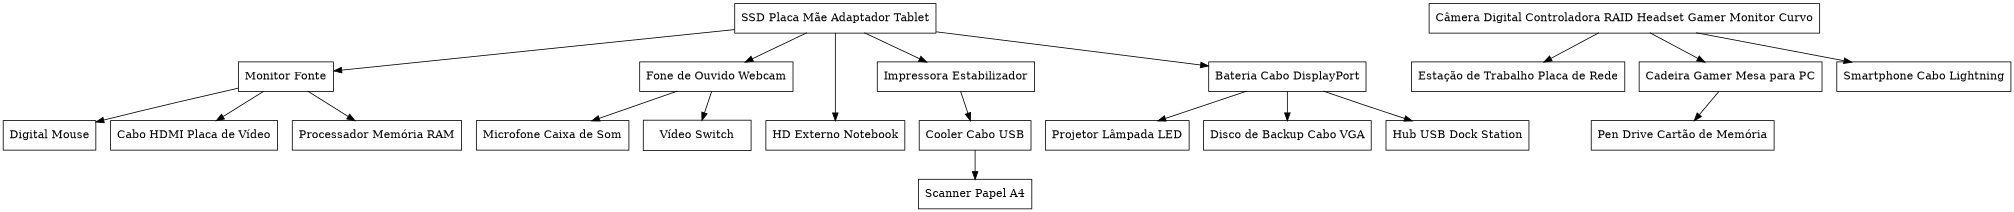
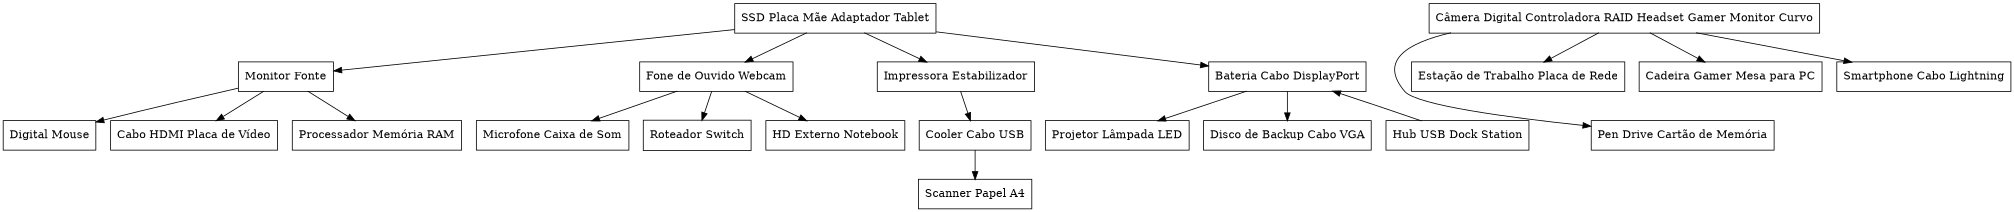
edge "SSD Placa Mãe Adaptador Tablet" -> "HD Externo Notebook": now "Fone de Ouvido Webcam" -> "HD Externo Notebook"
edge "Cadeira Gamer Mesa para PC" -> "Pen Drive Cartão de Memória": now "Câmera Digital Controladora RAID Headset Gamer Monitor Curvo" -> "Pen Drive Cartão de Memória"
edge "Bateria Cabo DisplayPort" -> "Hub USB Dock Station": reversed
node "Vídeo Switch": label "Vídeo Switch" -> "Roteador Switch"
